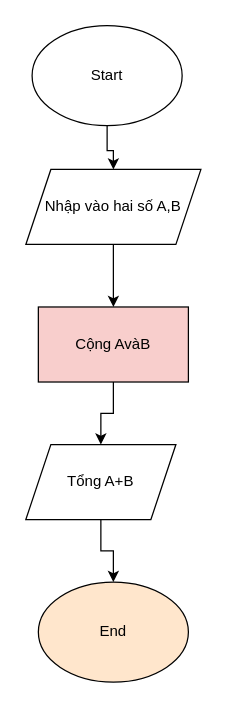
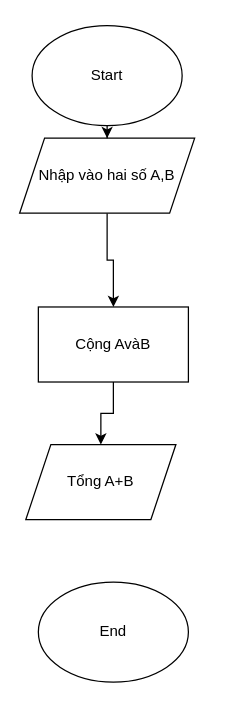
node "Nhập vào hai số A,B": moved (113, 207) -> (107, 176)
node "Cộng AvàB": fillcolor #f8cecc -> #ffffff
edge "Tổng A+B" -> "End": removed
node "End": fillcolor #ffe6cc -> #ffffff
